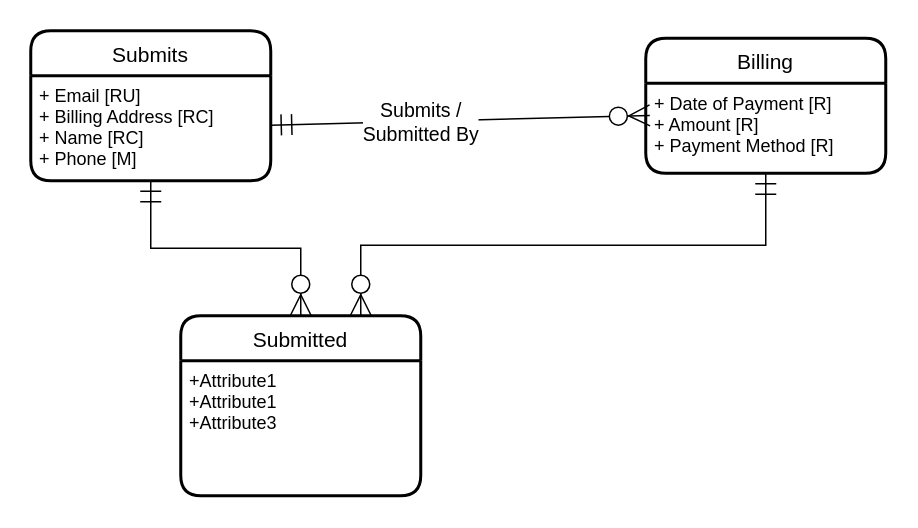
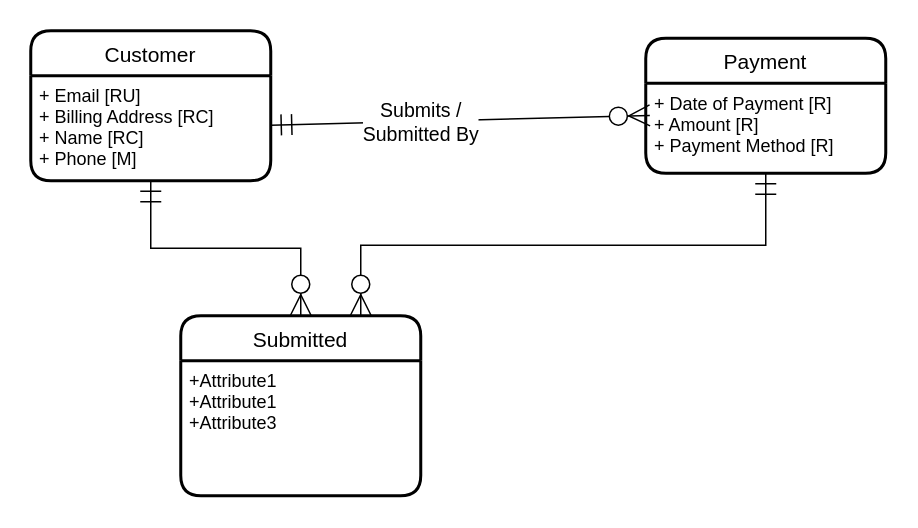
node "Submits": label "Submits" -> "Customer"
node "Billing": label "Billing" -> "Payment"
